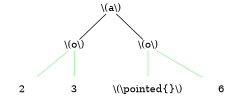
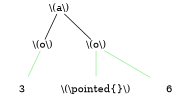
node "2": removed
